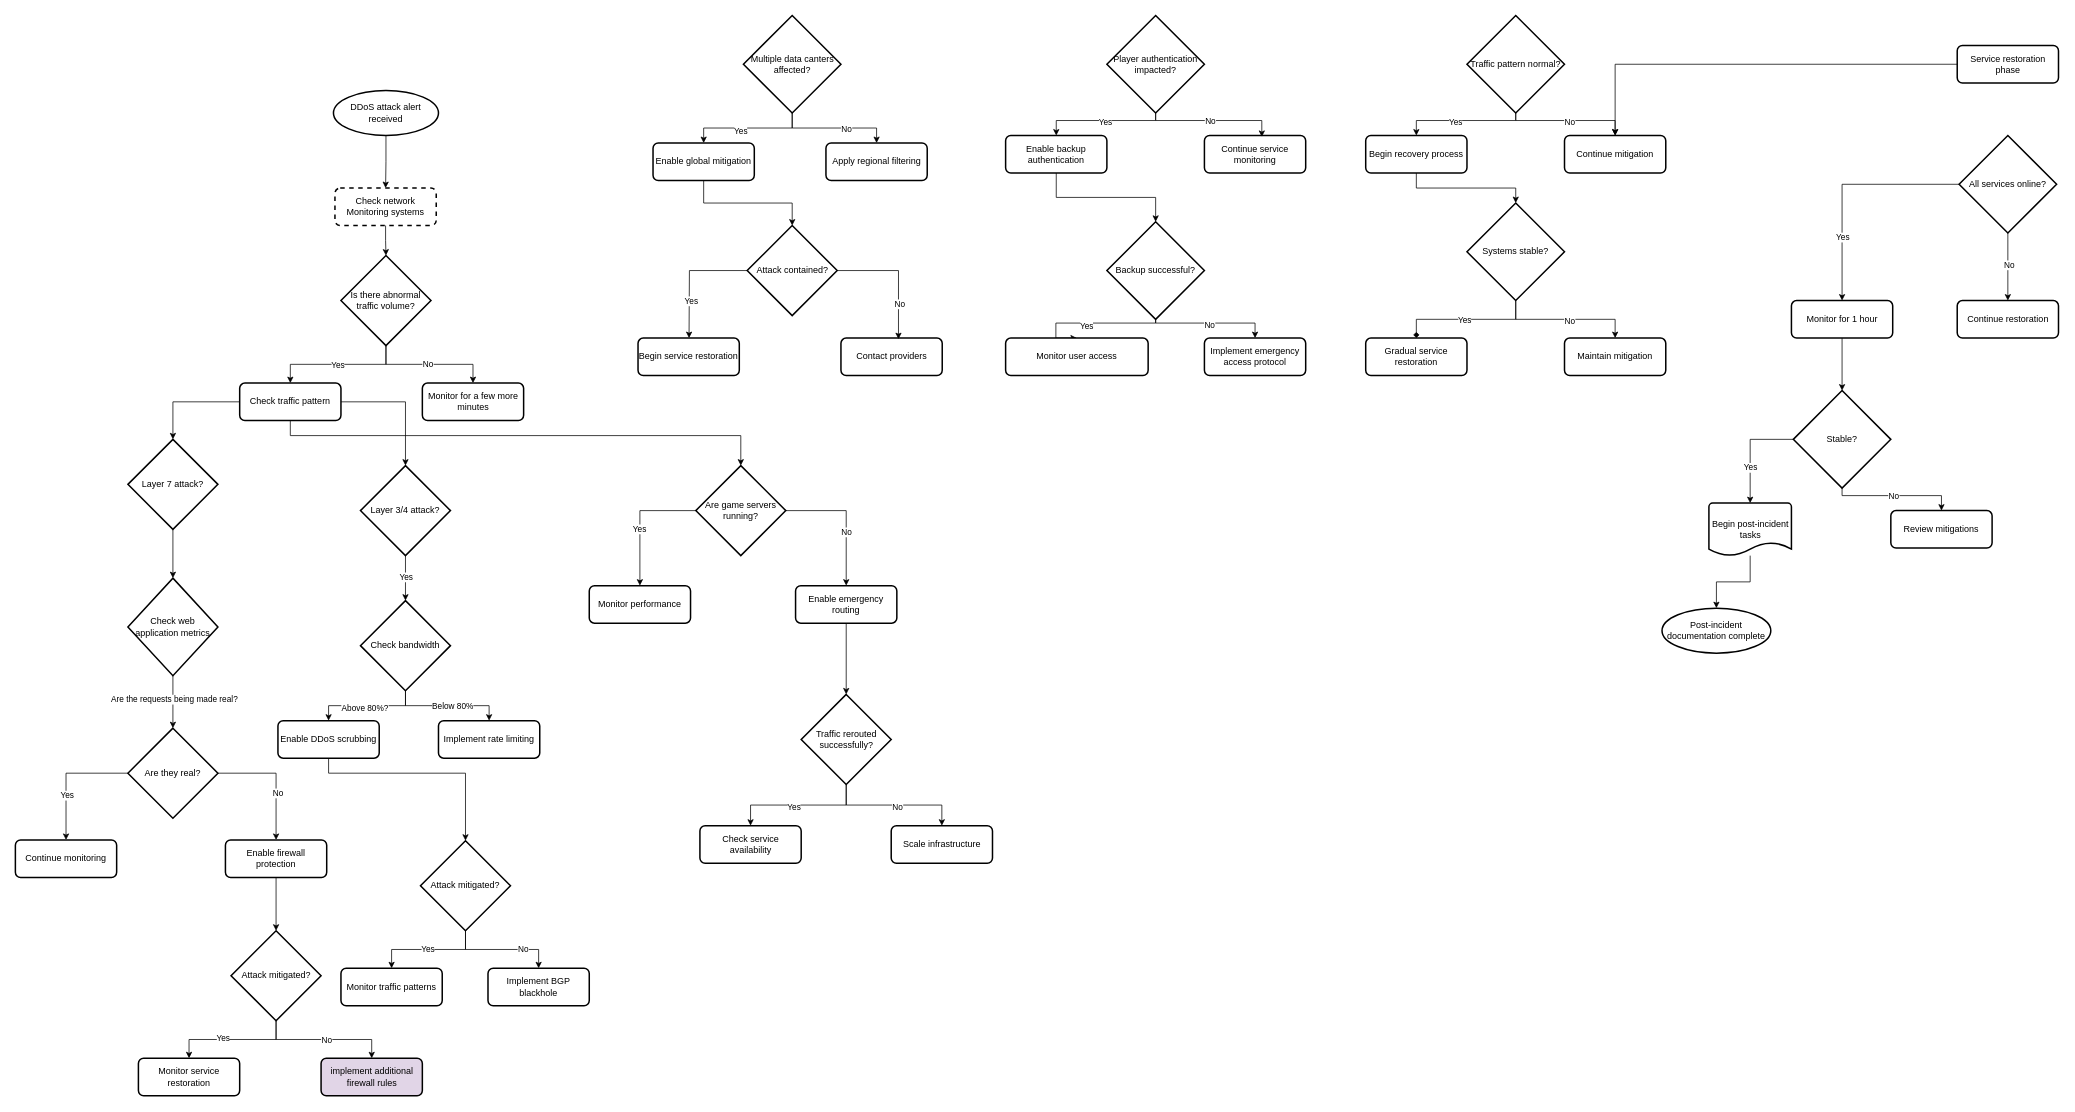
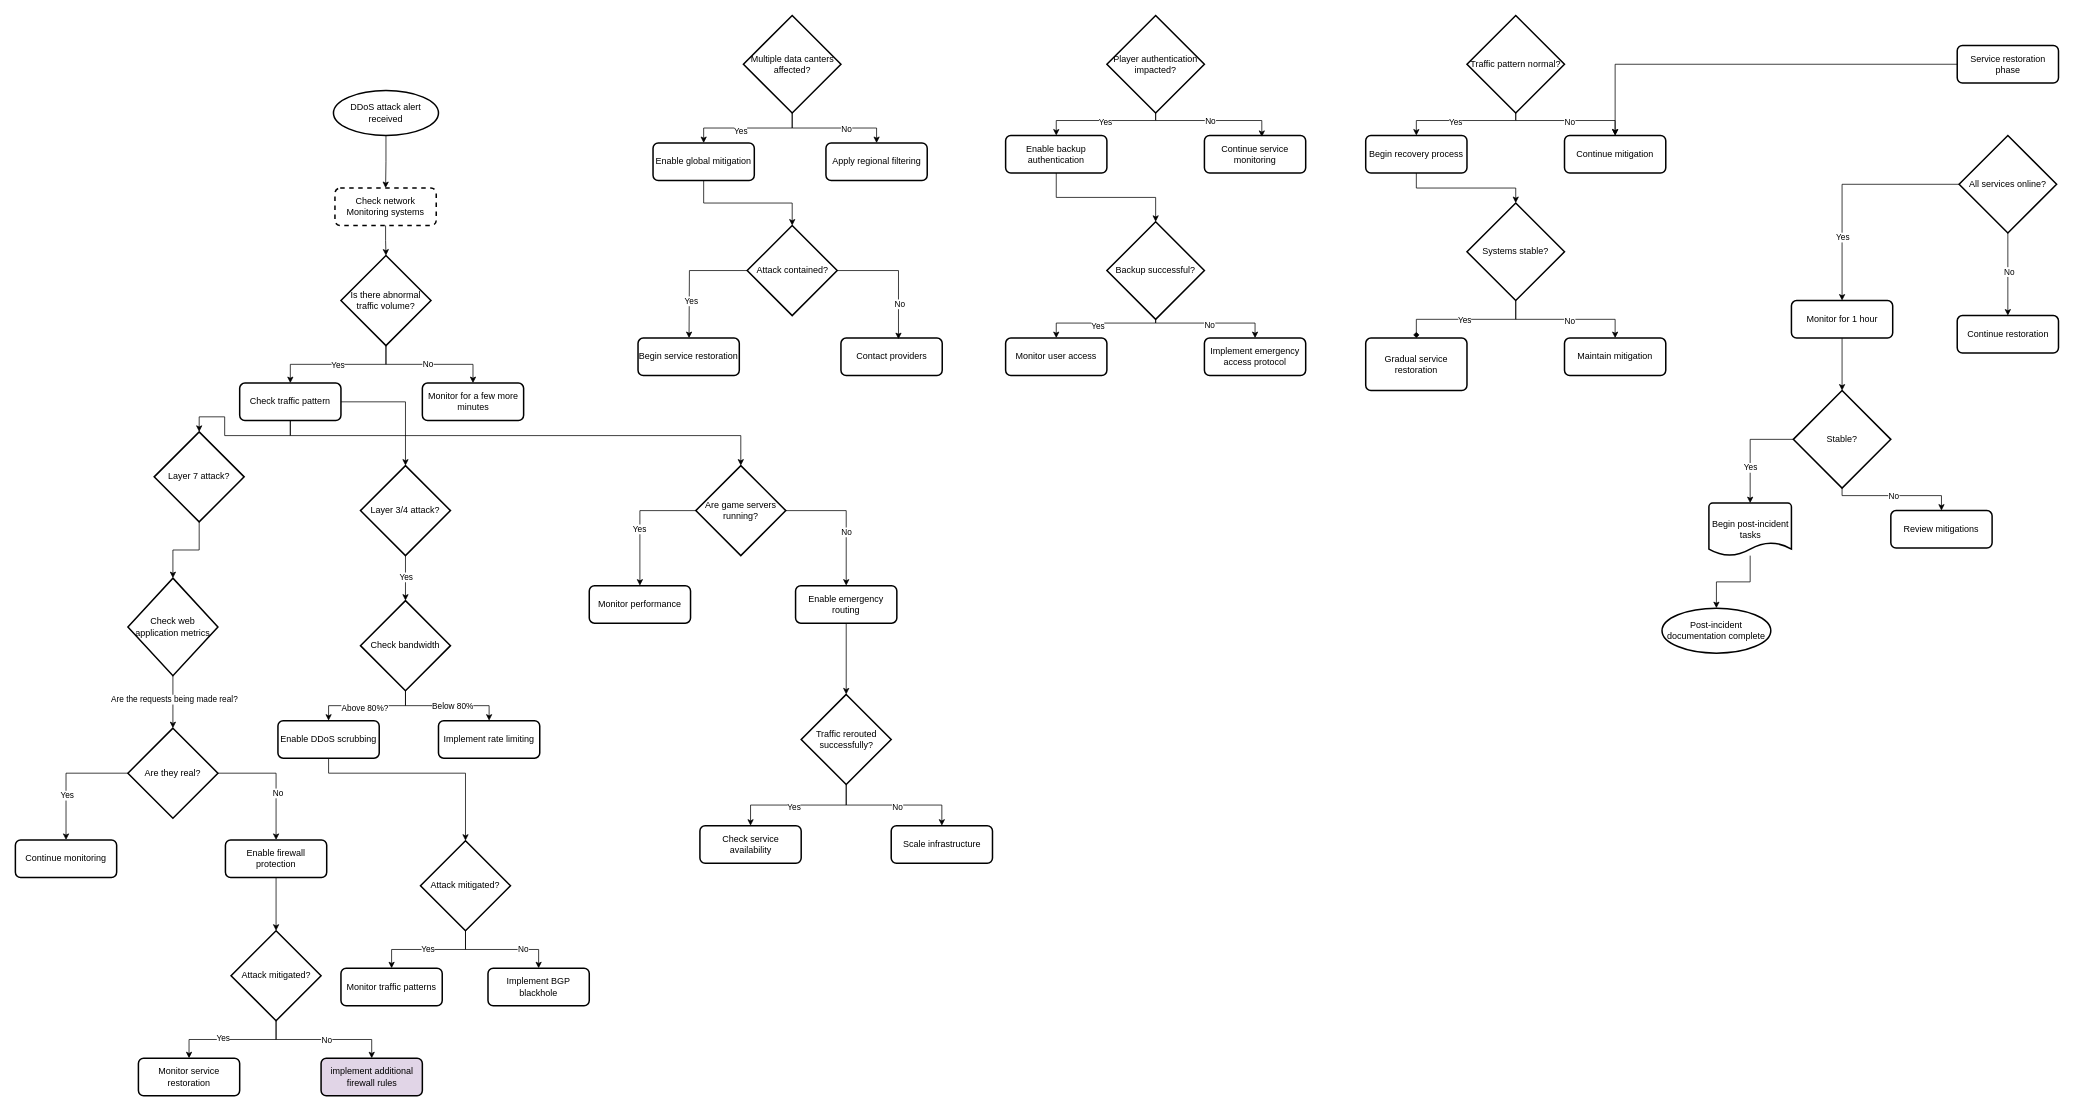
node "Continue restoration": moved (2007, 319) -> (2007, 334)
node "Monitor user access": size 143x38 -> 101x38
node "Gradual service restoration": size 101x38 -> 101x53
node "Layer 7 attack?": moved (173, 484) -> (199, 477)
